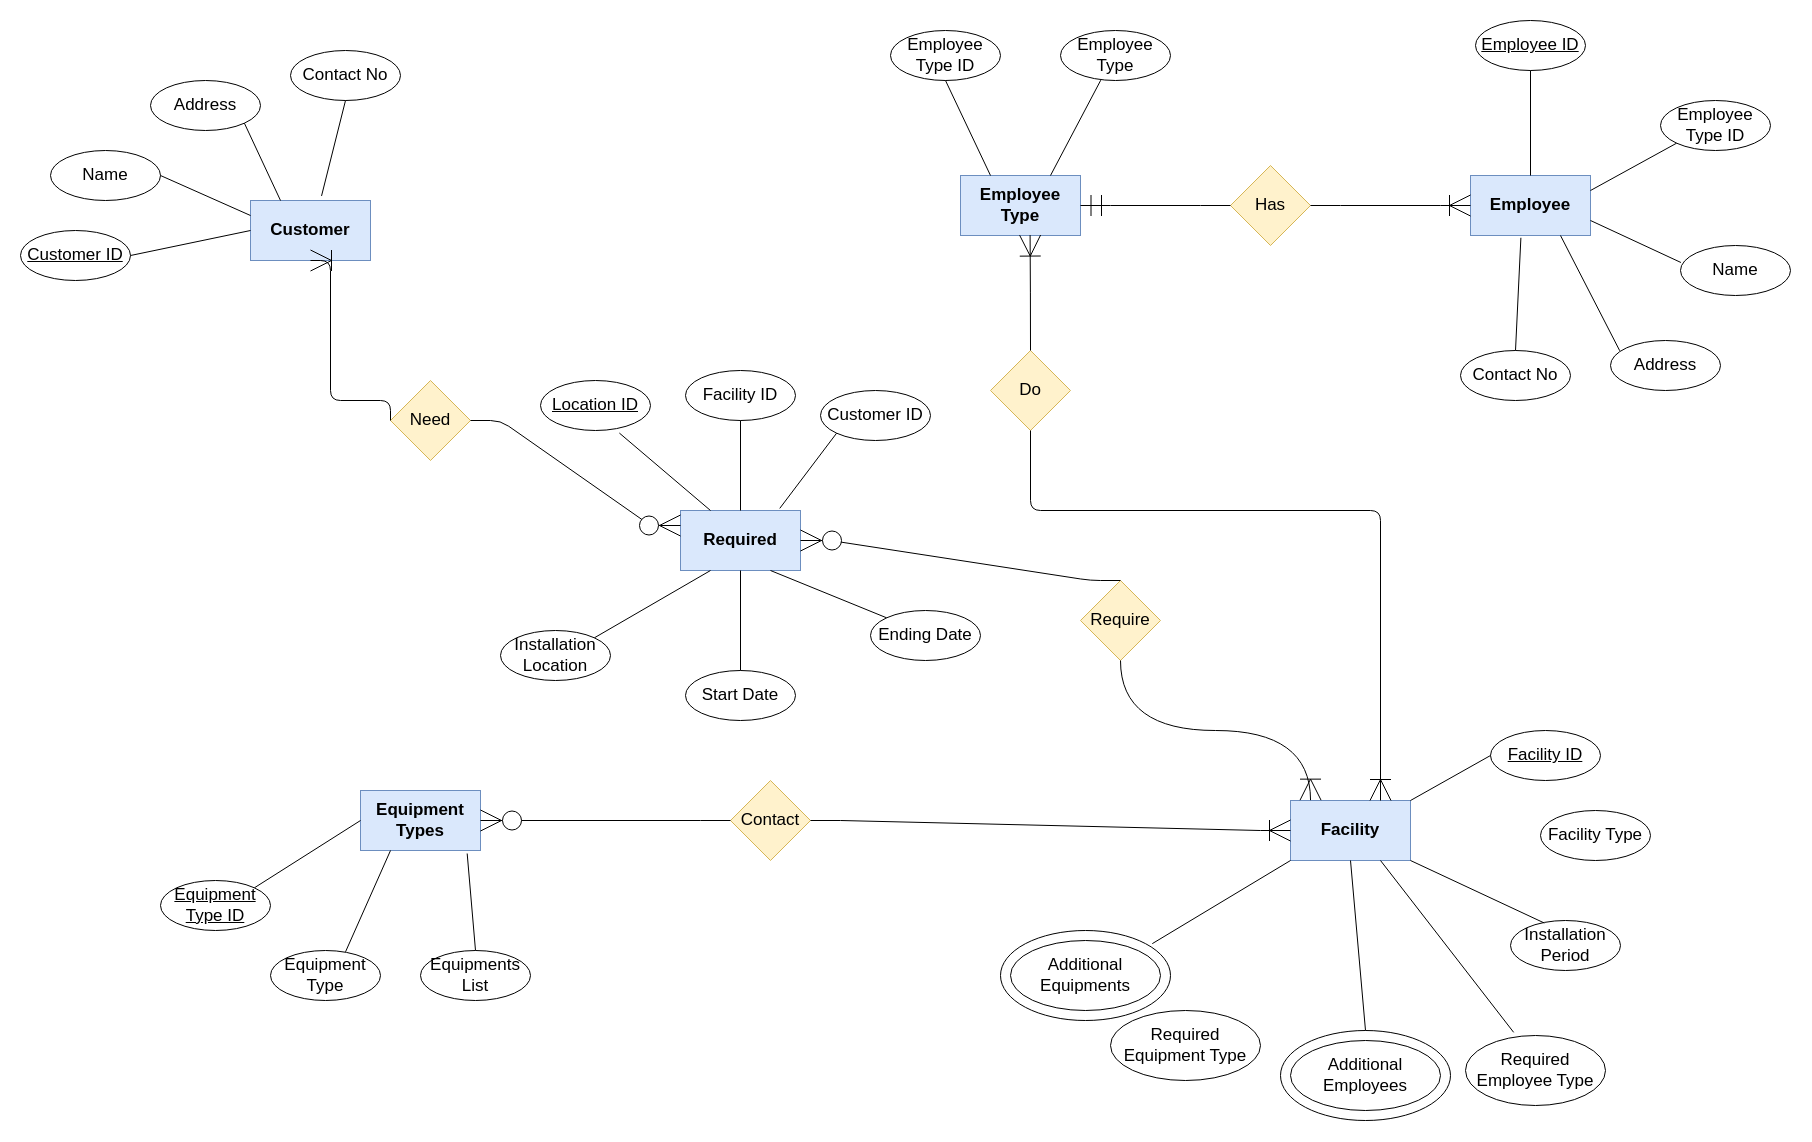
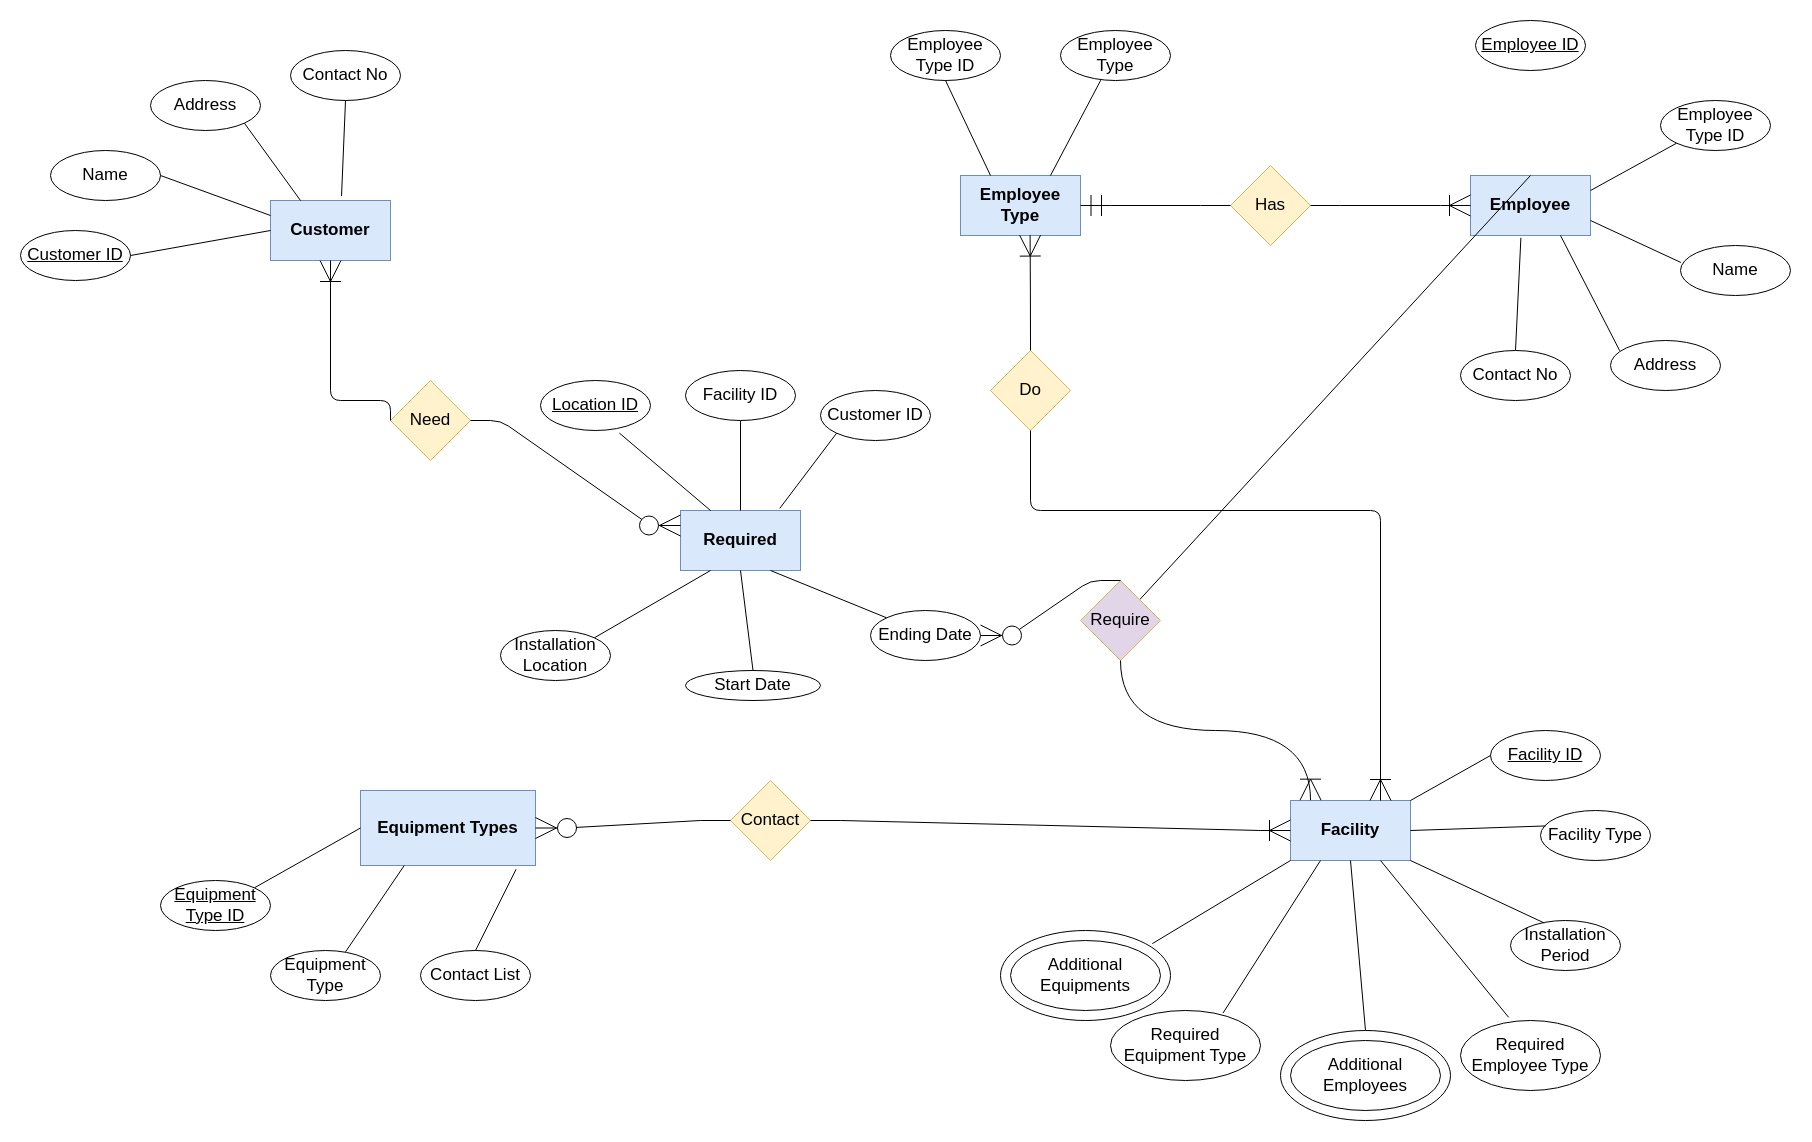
edge "Employee ID" -- "Employee": now "Require" -- "Employee"
node "Customer": moved (311, 231) -> (331, 231)
edge "Require" -> "Required": now "Require" -> "Ending Date"
node "Require": fillcolor #fff2cc -> #e1d5e7
node "Start Date": size 110x50 -> 135x30
node "Equipment Types": size 120x60 -> 175x75
edge "Facility" -- "Facility Type": added
edge "Facility" -- "Required Equipment Type": added
node "Equipments List": label "Equipments List" -> "Contact List"
node "Required Employee Type": moved (1536, 1071) -> (1531, 1056)
